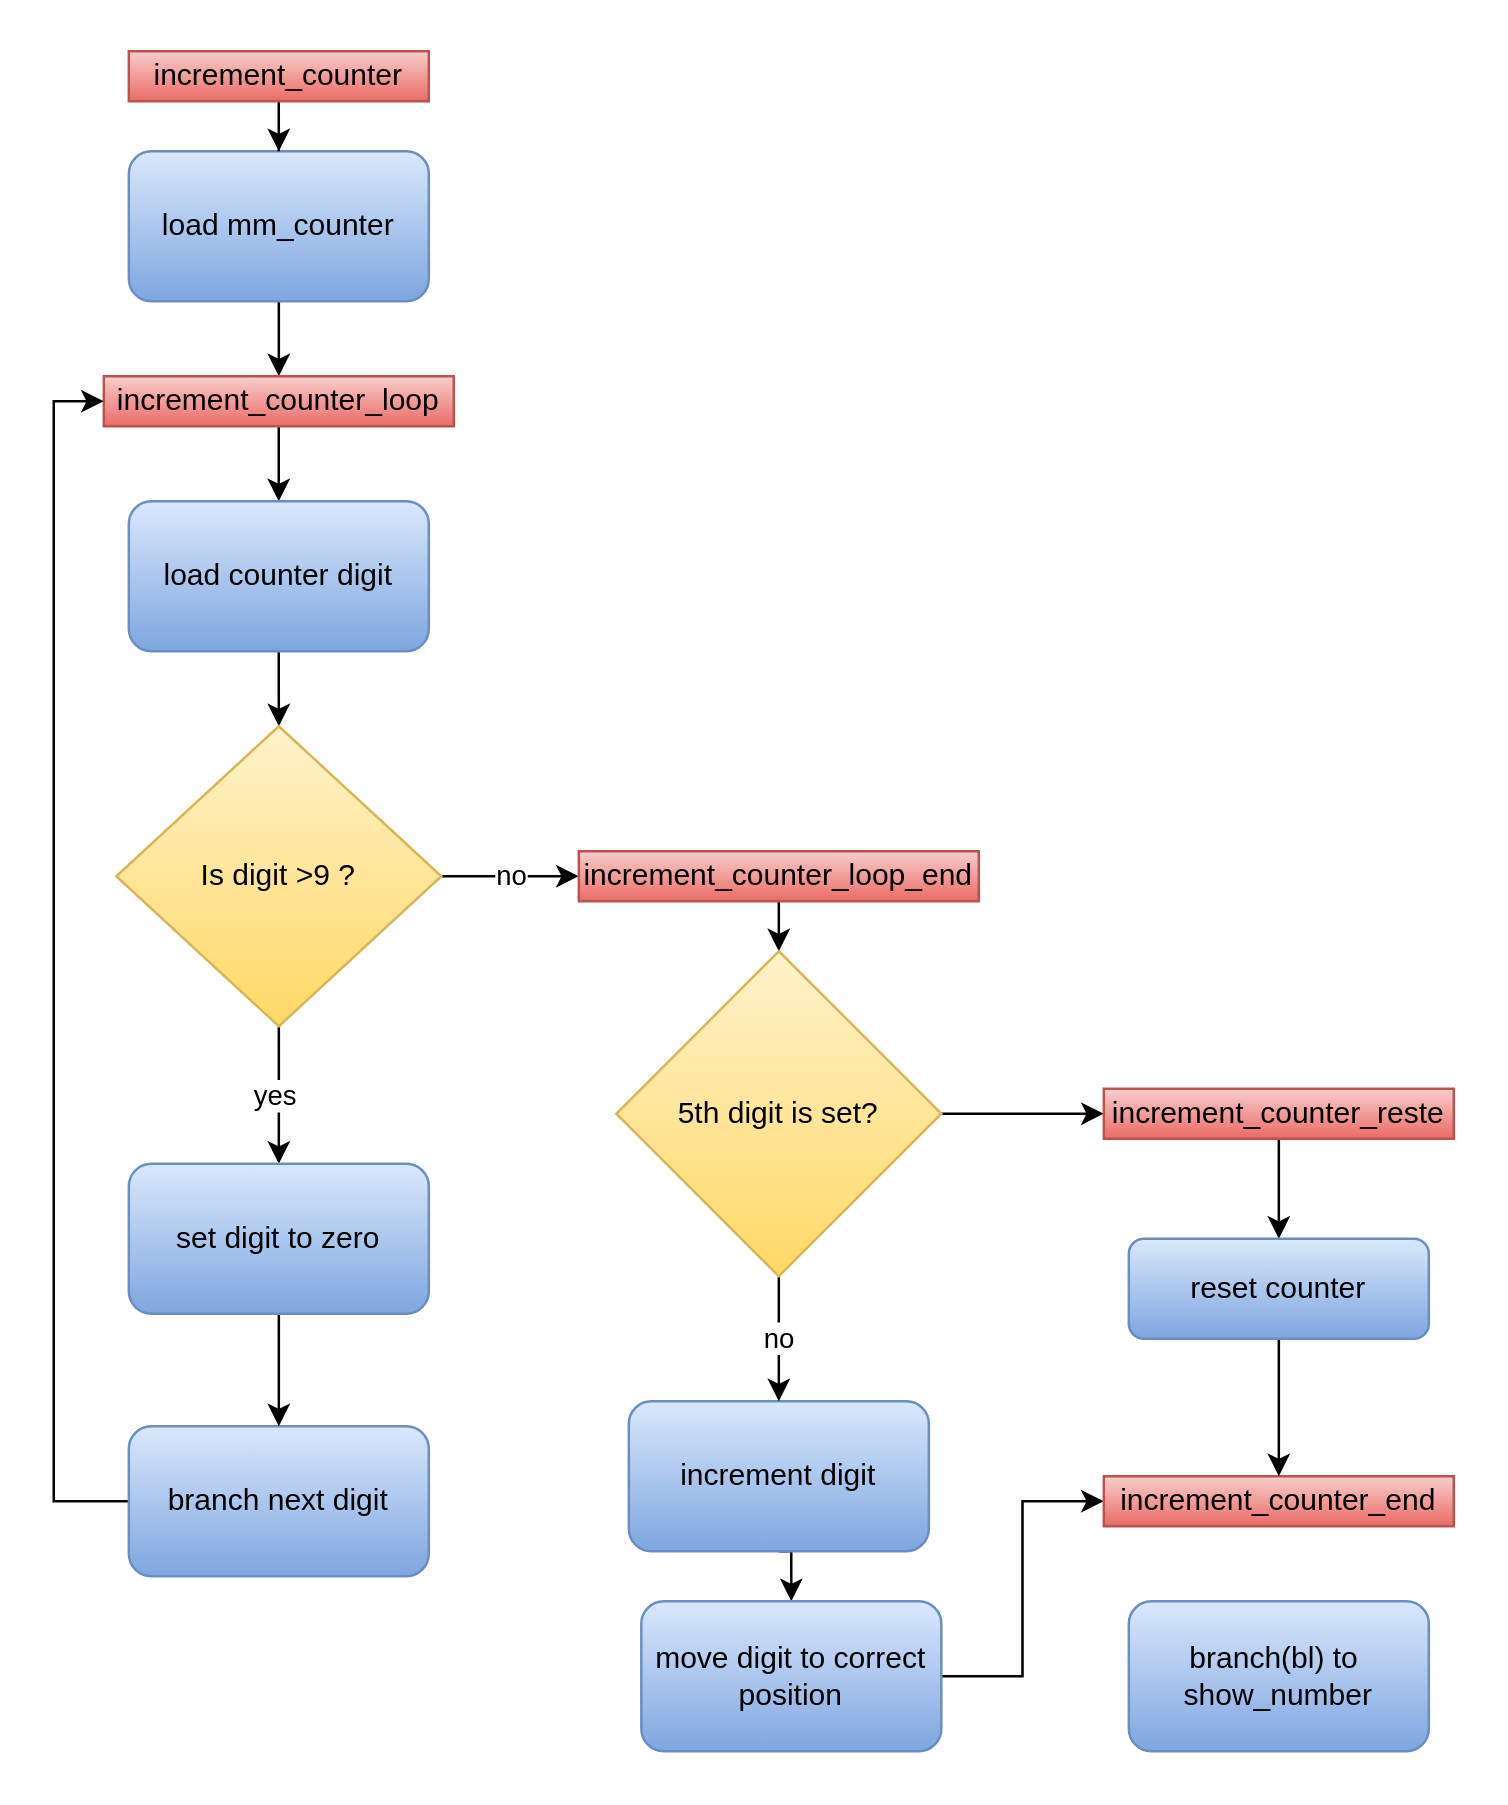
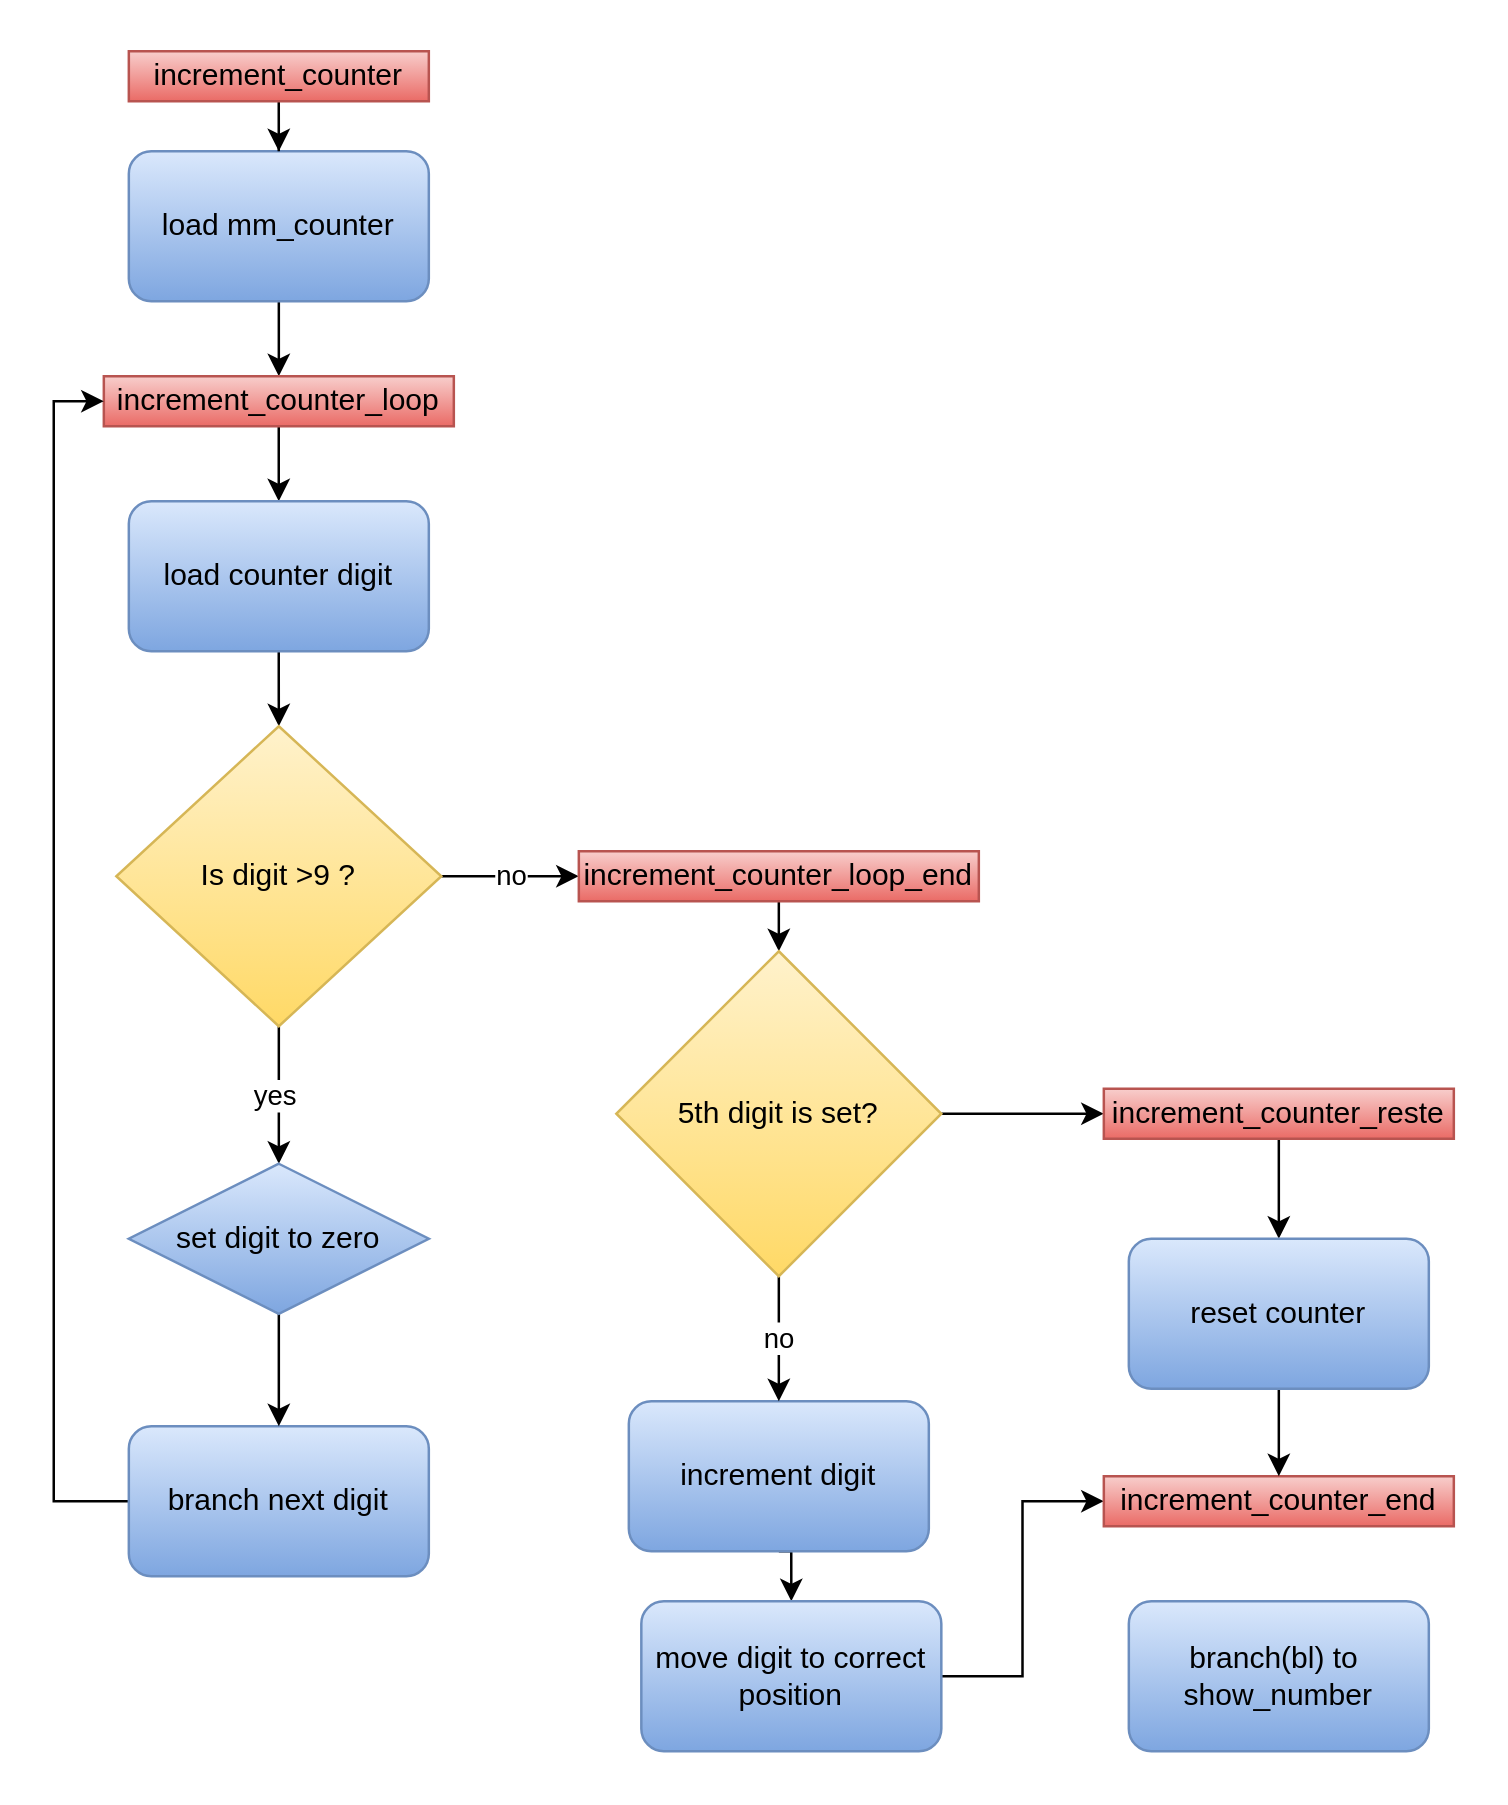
node "set digit to zero": shape rounded rectangle -> diamond
node "reset counter": size 300x100 -> 300x150
